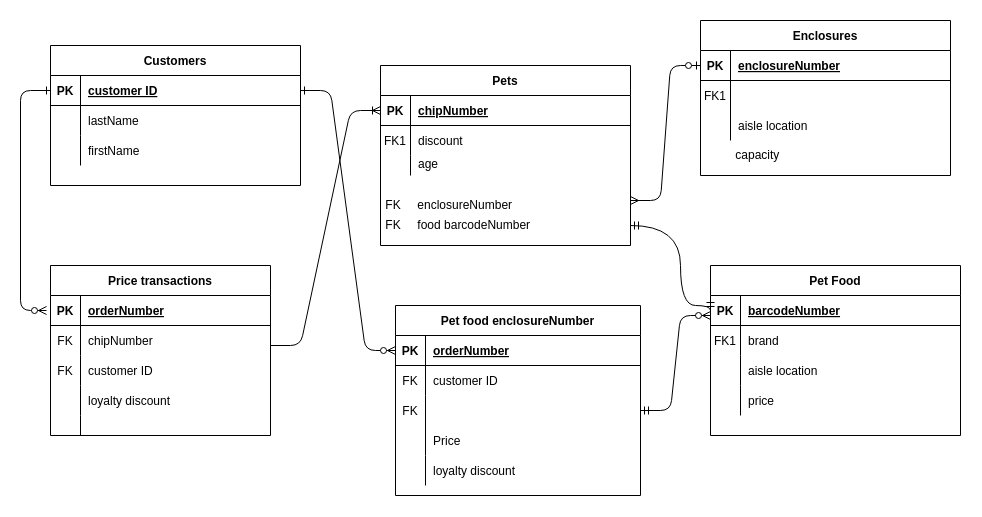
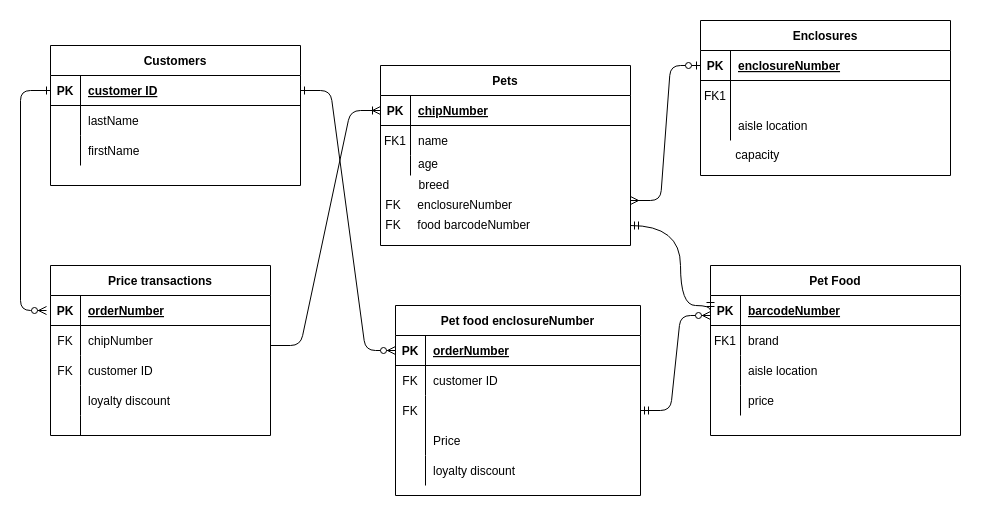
node "discount": label "discount" -> "name"
node "breed": added
